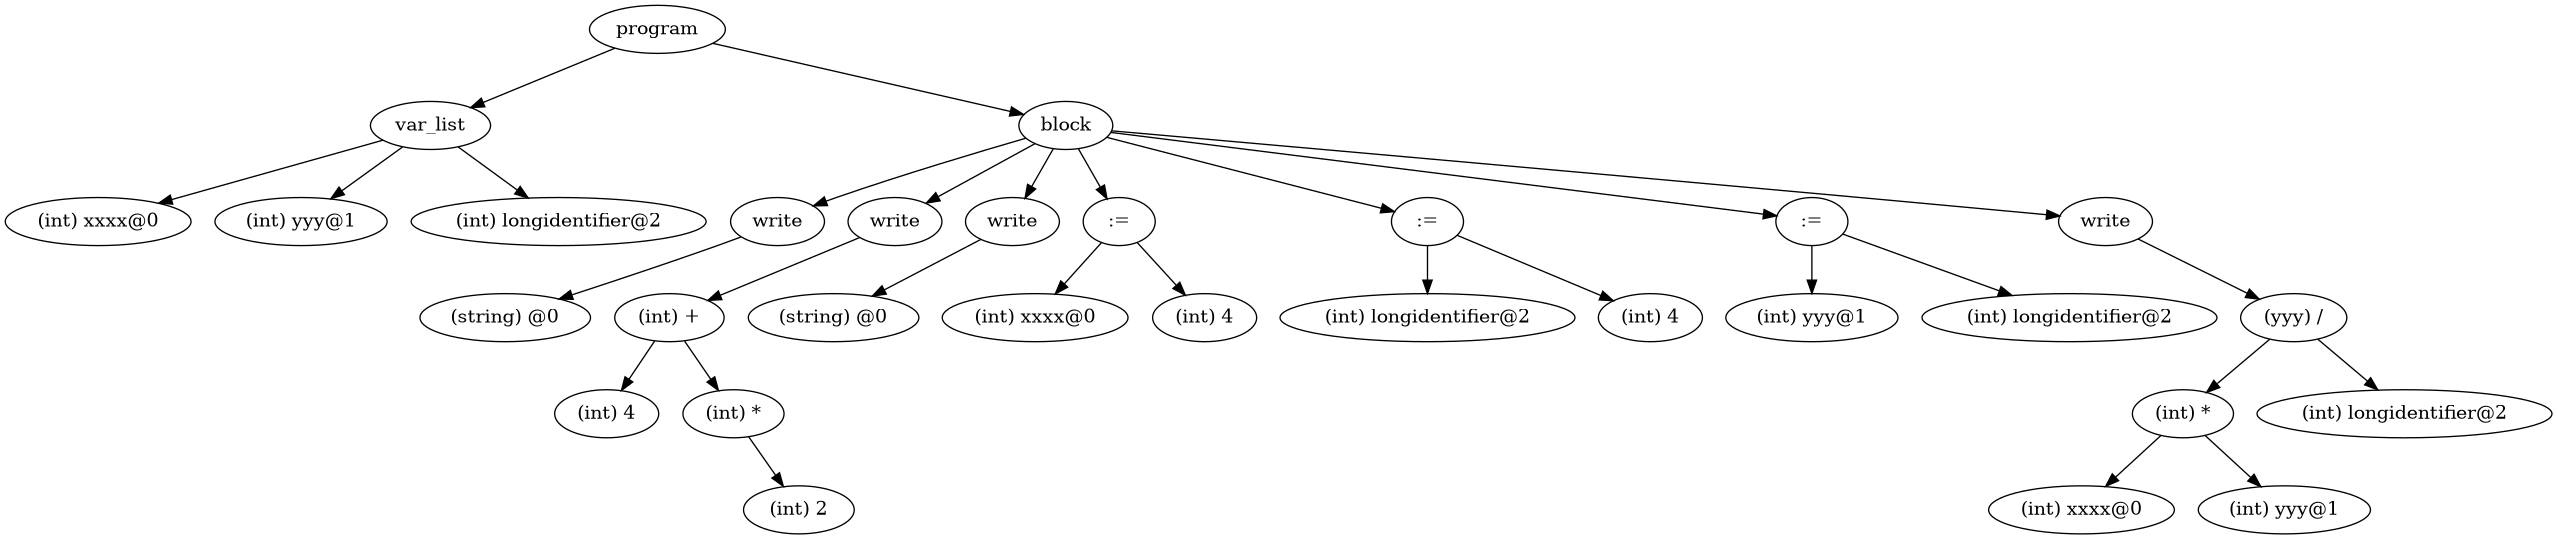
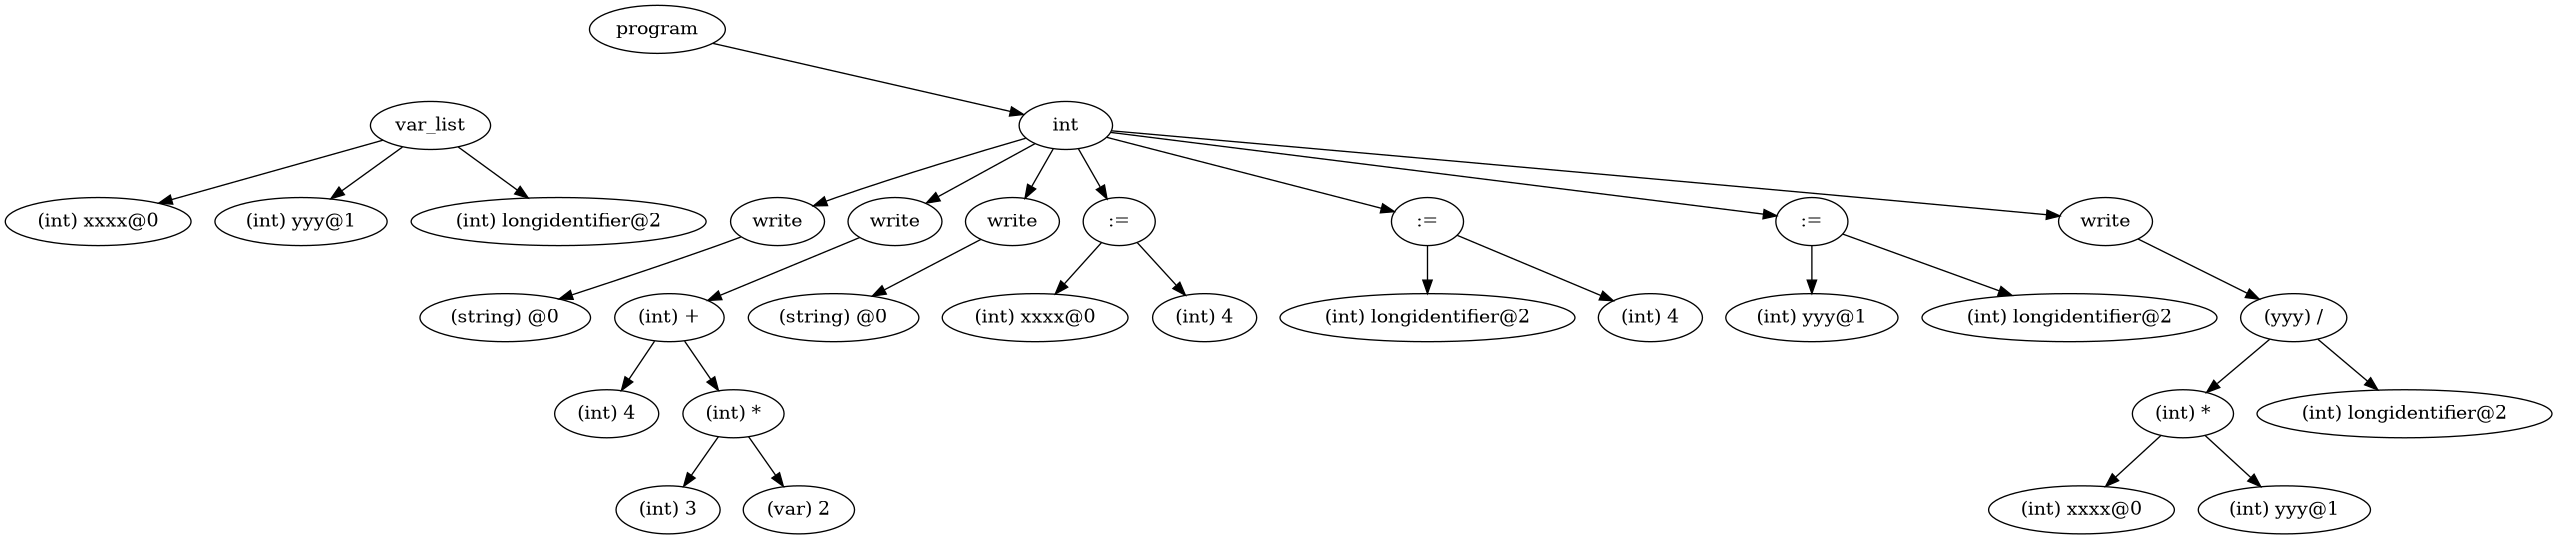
edge "program" -> "var_list": removed
node "block": label "block" -> "int"
node "(int) 3": added
node "(int) 2": label "(int) 2" -> "(var) 2"
